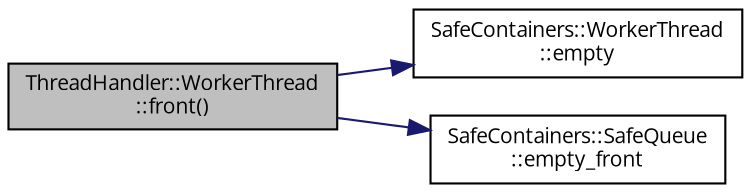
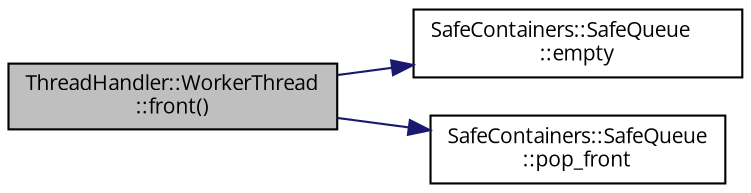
node "SafeContainers::WorkerThread ::empty": label "SafeContainers::WorkerThread ::empty" -> "SafeContainers::SafeQueue ::empty"
node "SafeContainers::SafeQueue ::empty_front": label "SafeContainers::SafeQueue ::empty_front" -> "SafeContainers::SafeQueue ::pop_front"
